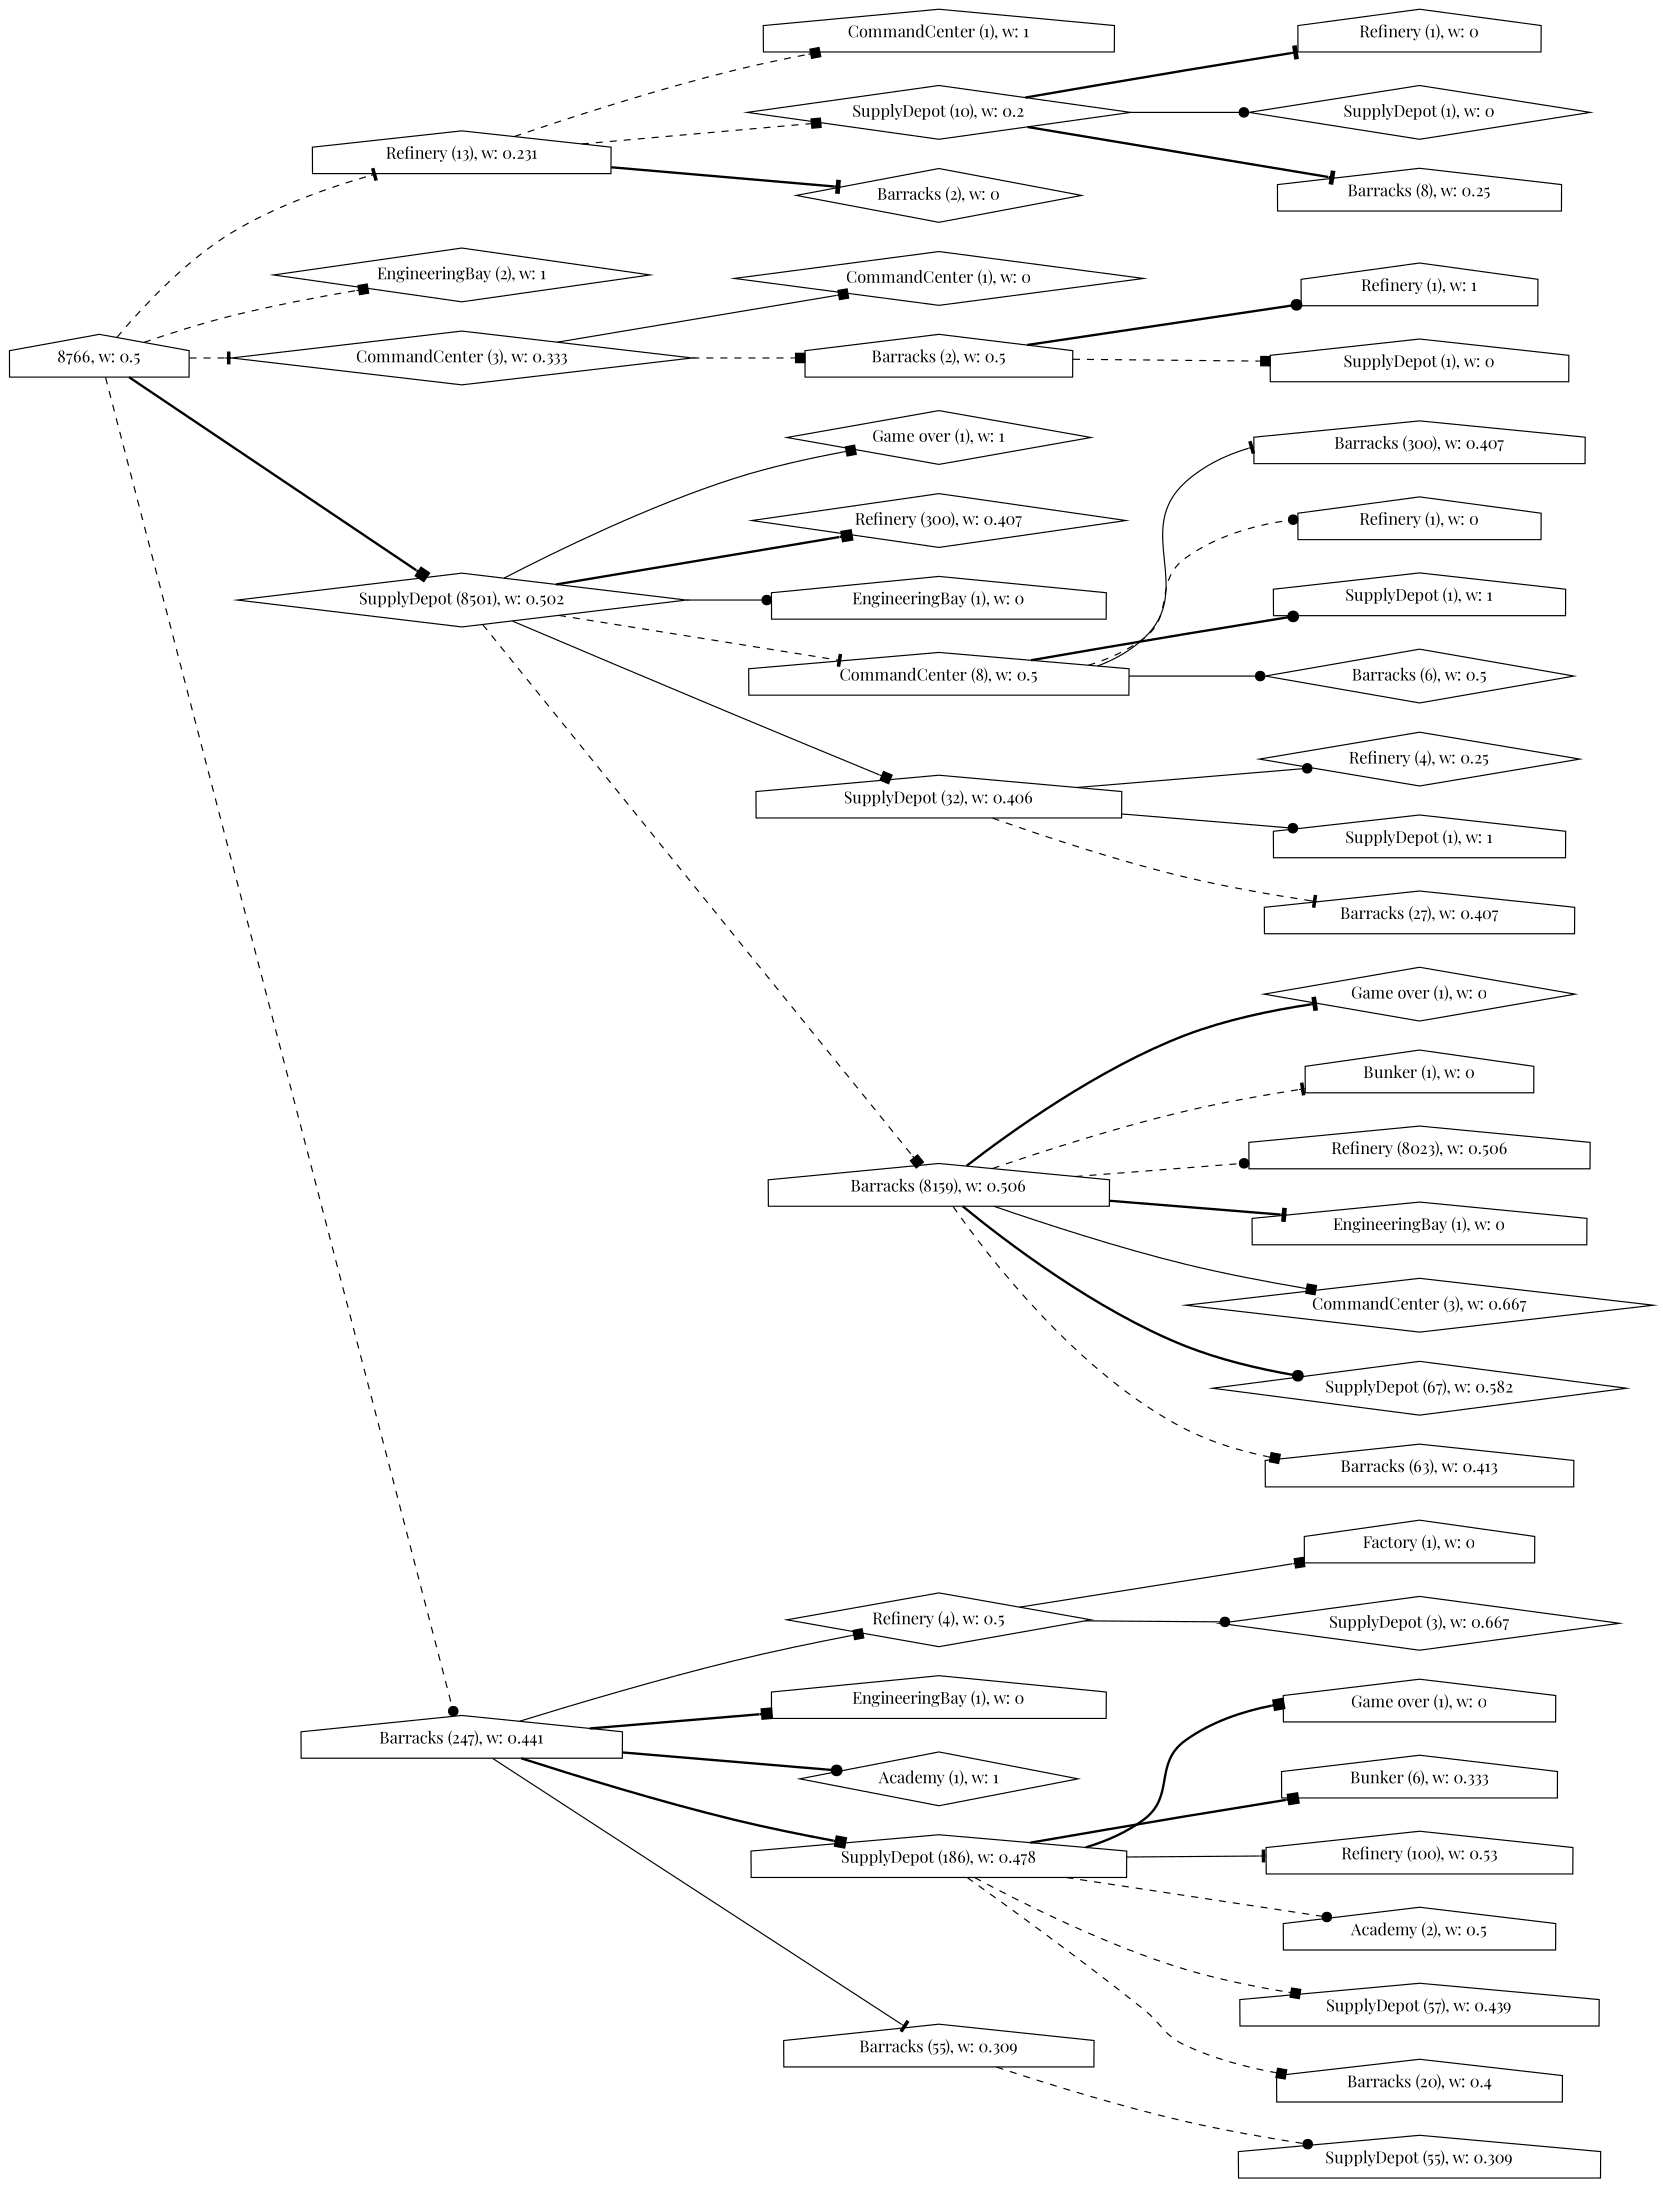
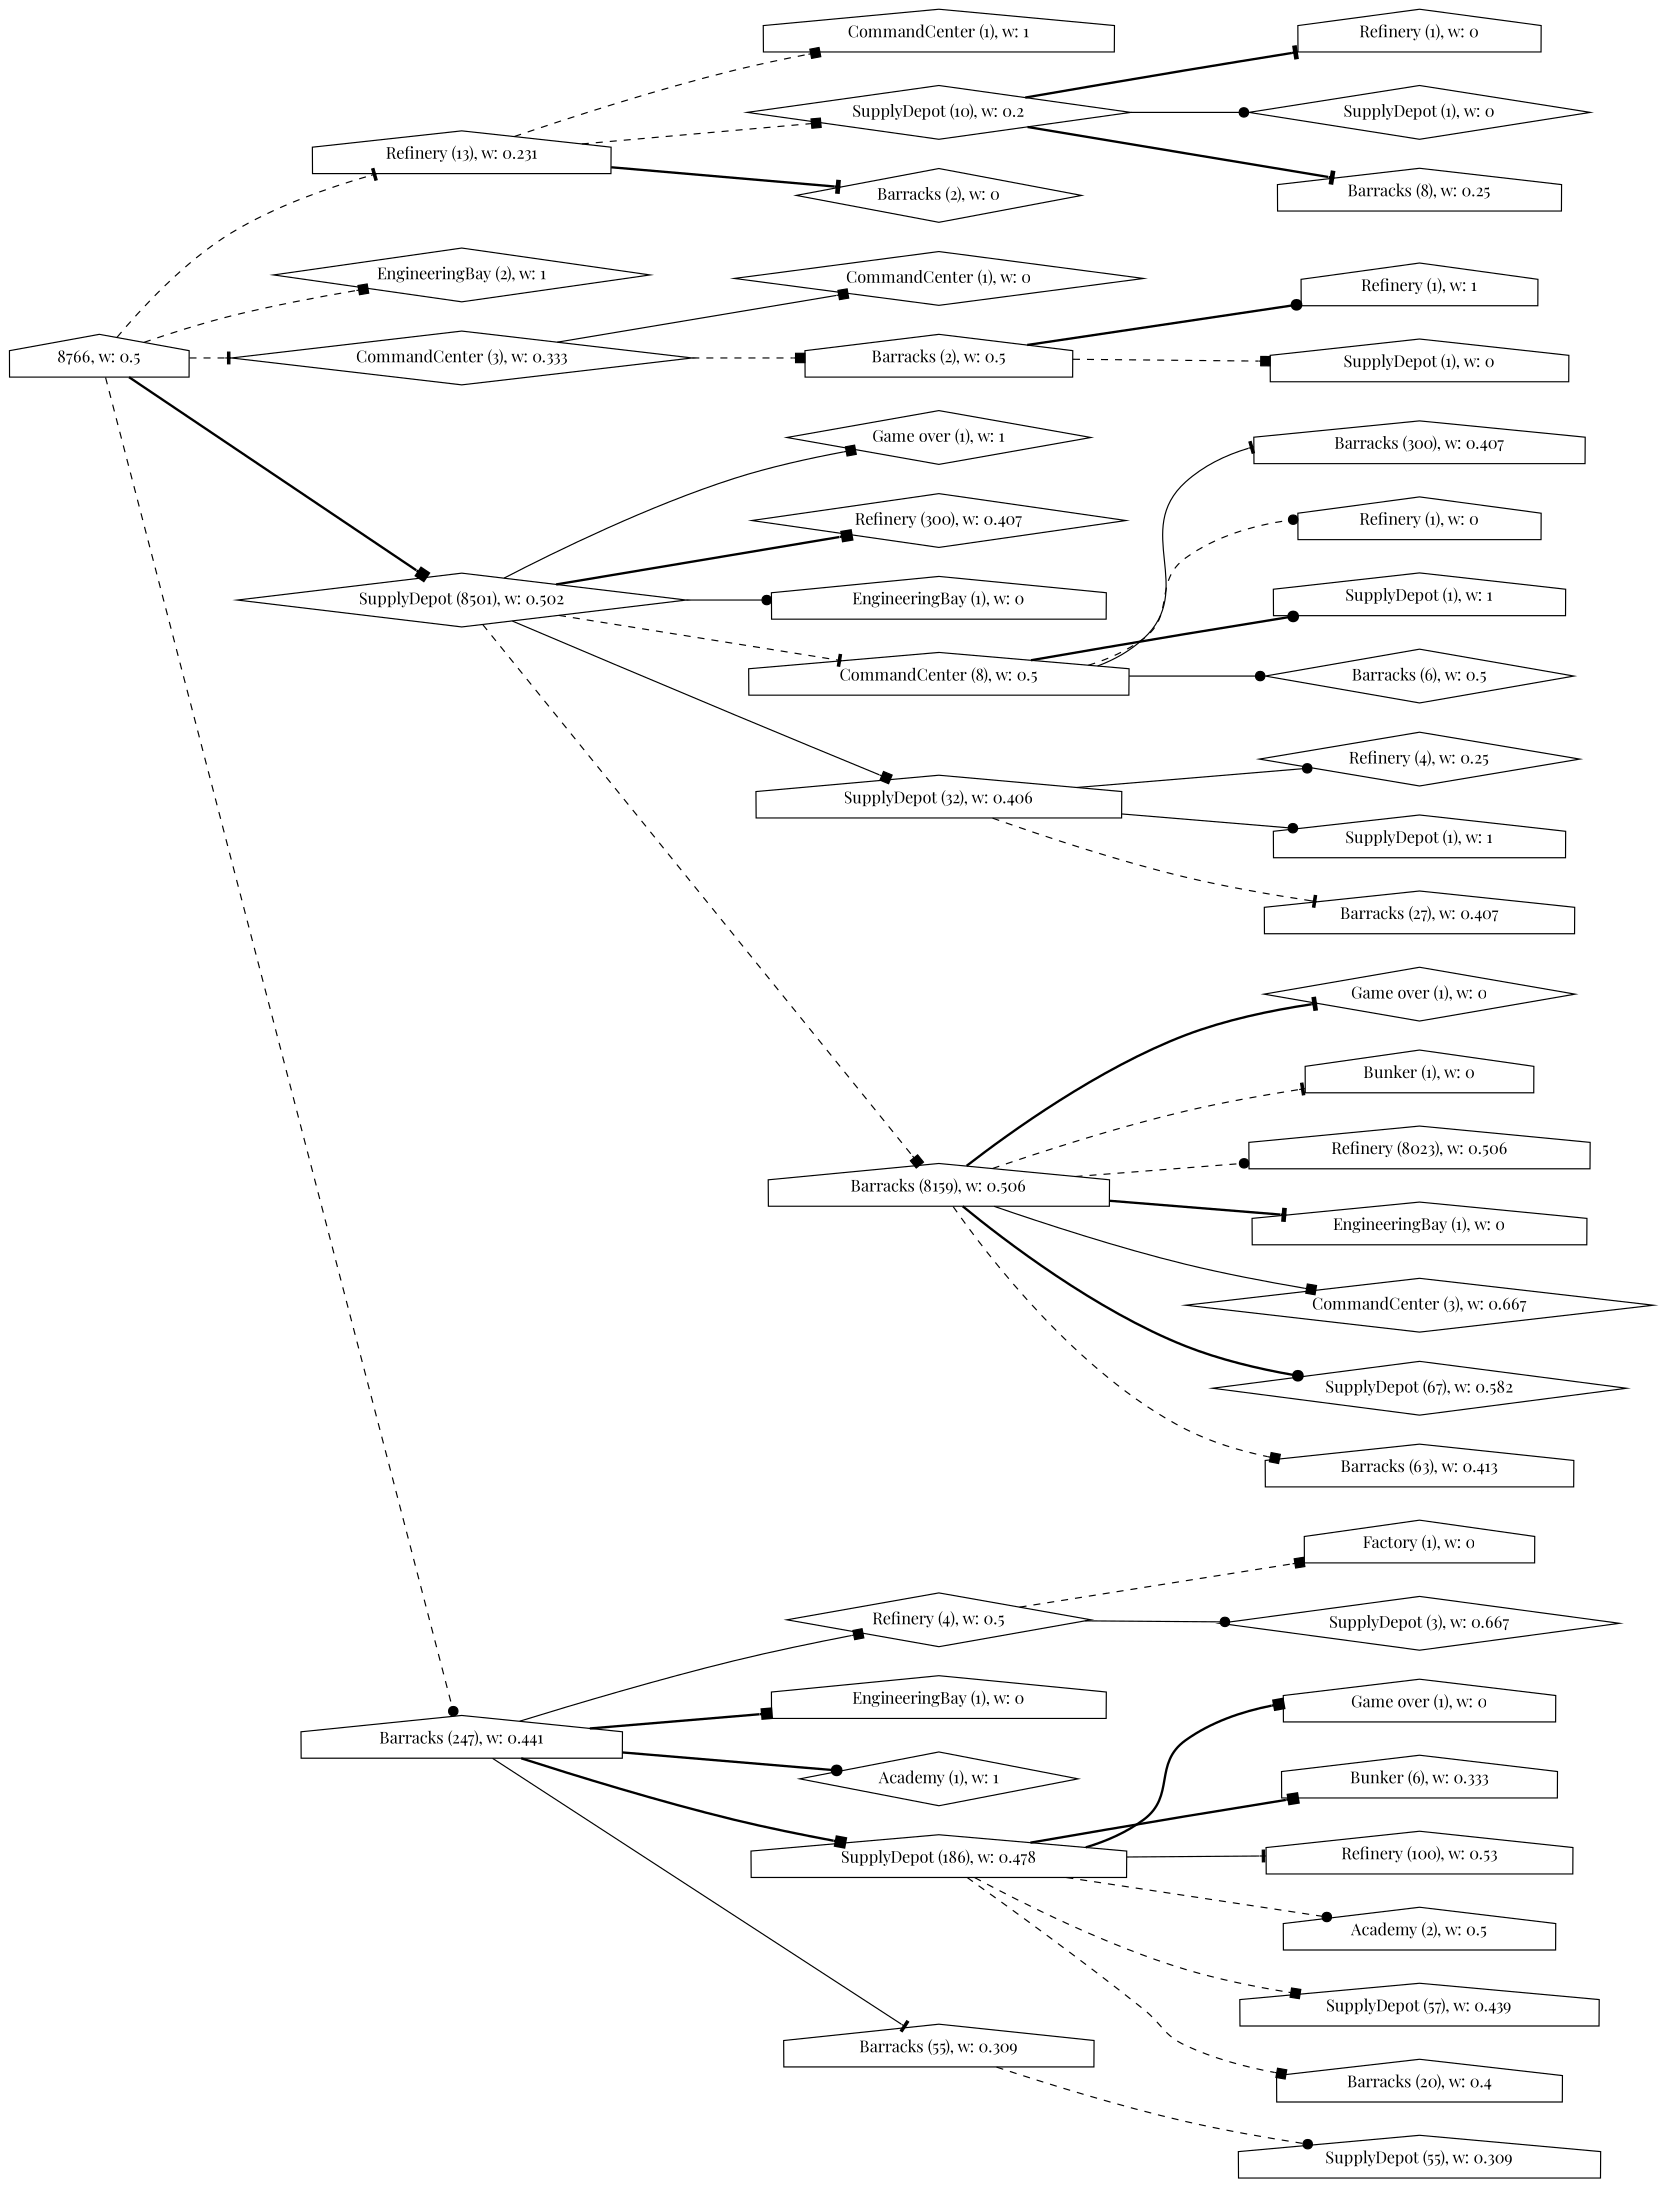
edge "Refinery (4), w: 0.5" -> "Factory (1), w: 0": style solid -> dashed
